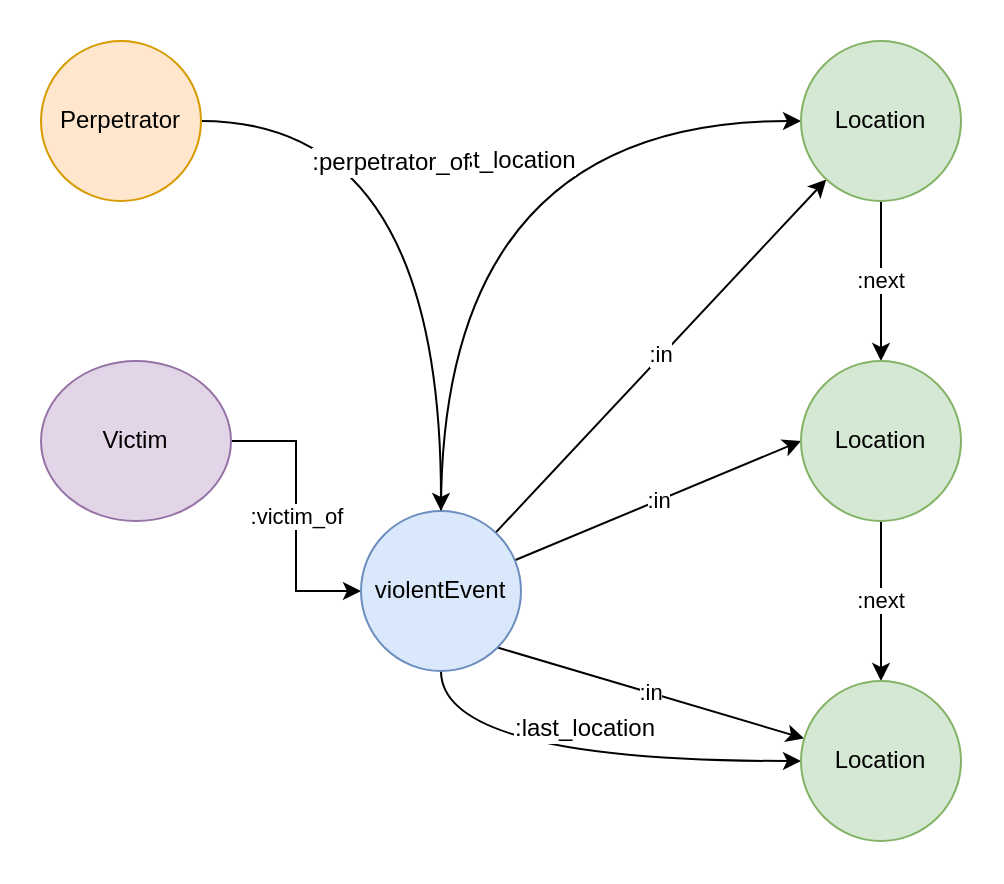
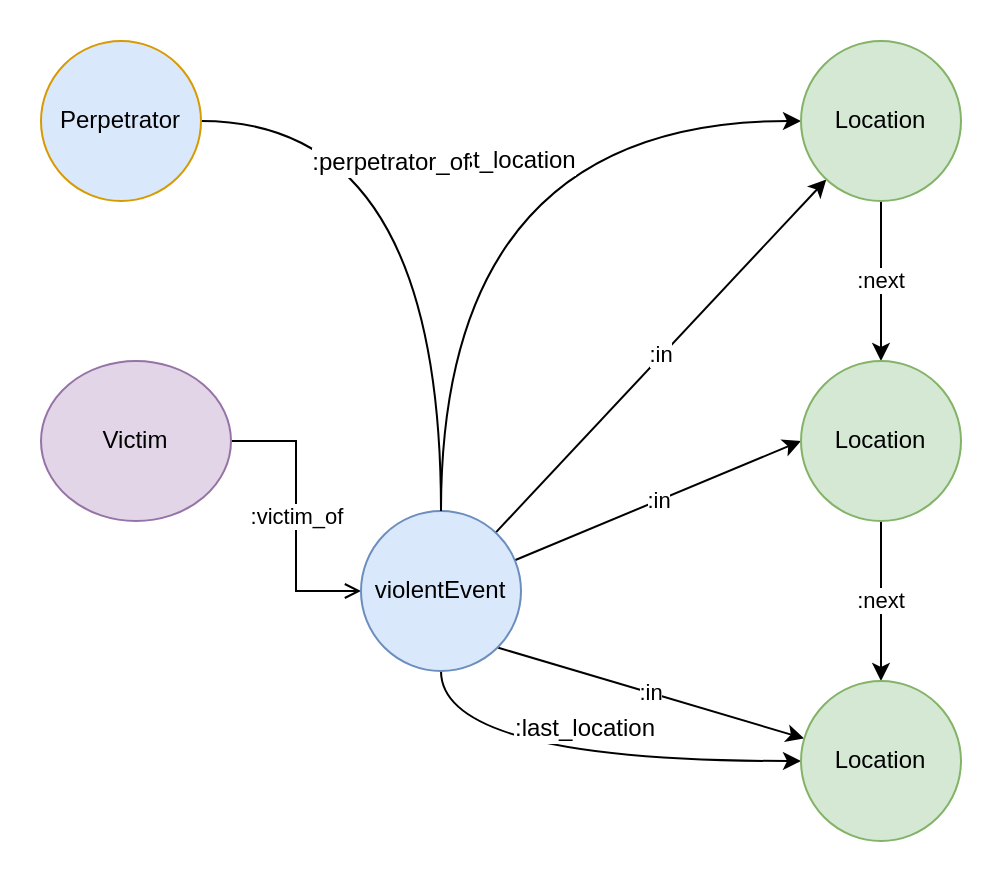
node "Perpetrator": fillcolor #ffe6cc -> #dae8fc
edge "Perpetrator" -> "violentEvent": arrowhead classic -> none
edge "Victim" -> "violentEvent": arrowhead classic -> open
